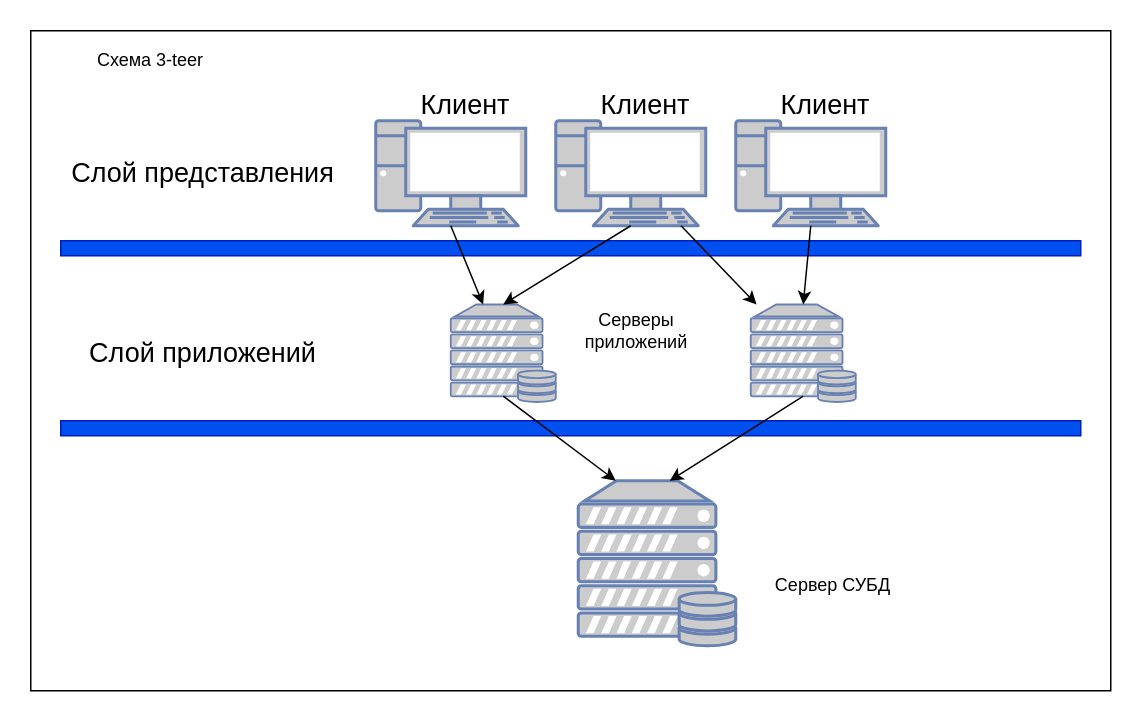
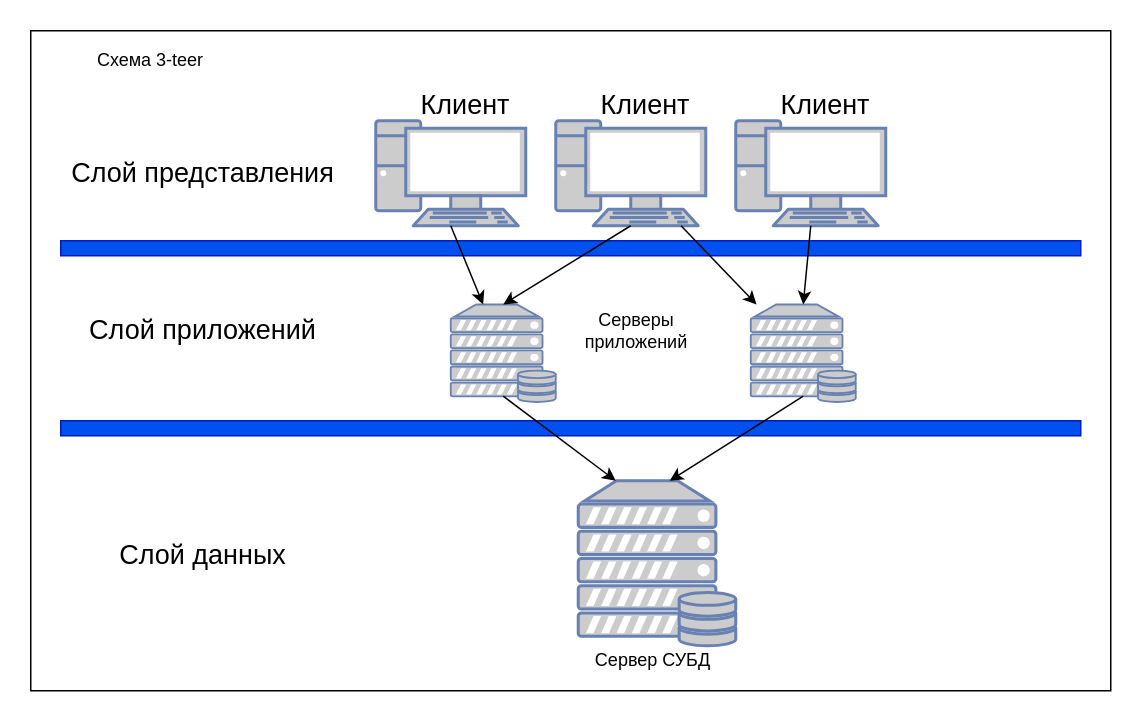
node "Слой приложений": moved (203, 353) -> (203, 331)
node "Слой данных": added
node "Сервер СУБД": moved (833, 586) -> (653, 661)
